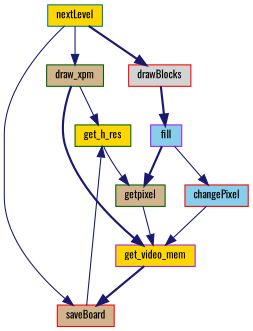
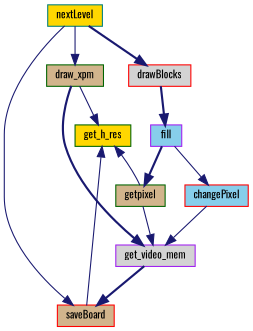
edge "get_h_res" -> "getpixel": reversed
node "get_video_mem": fillcolor gold -> lightgrey
